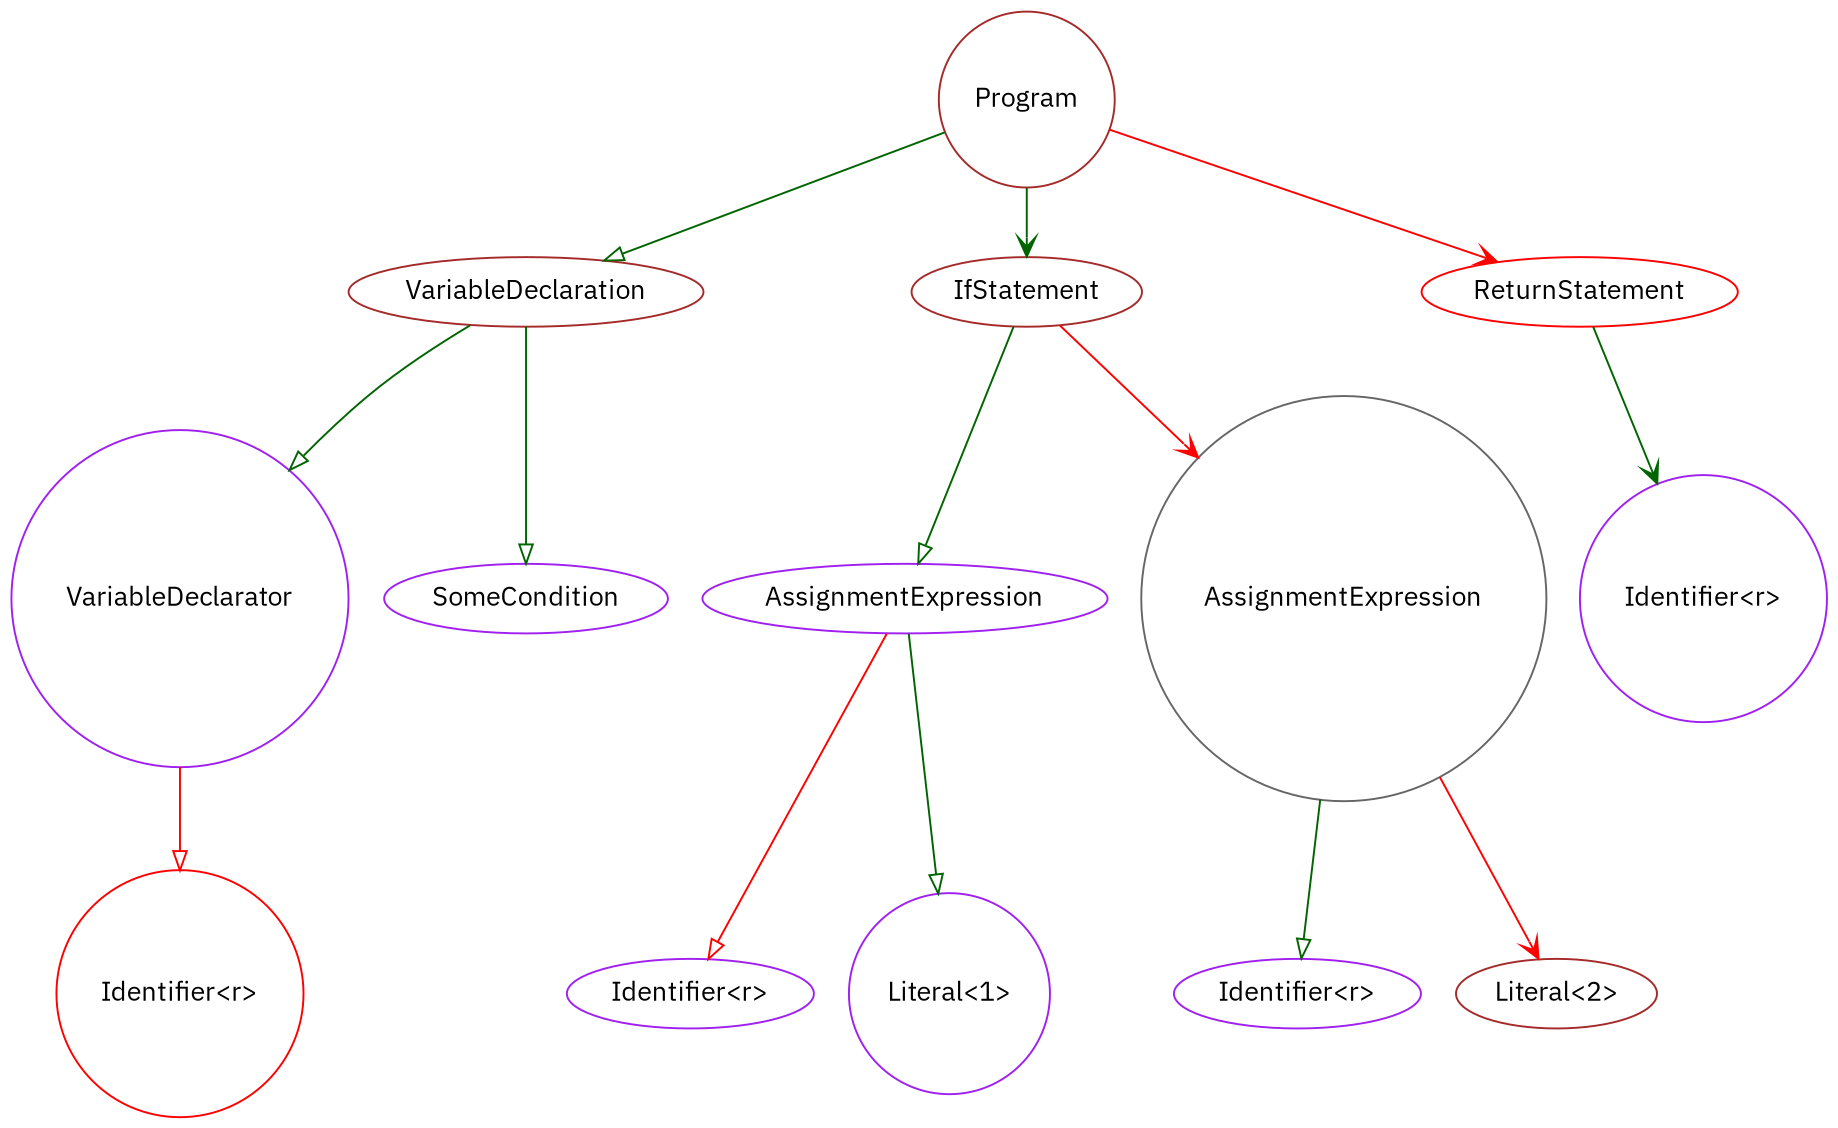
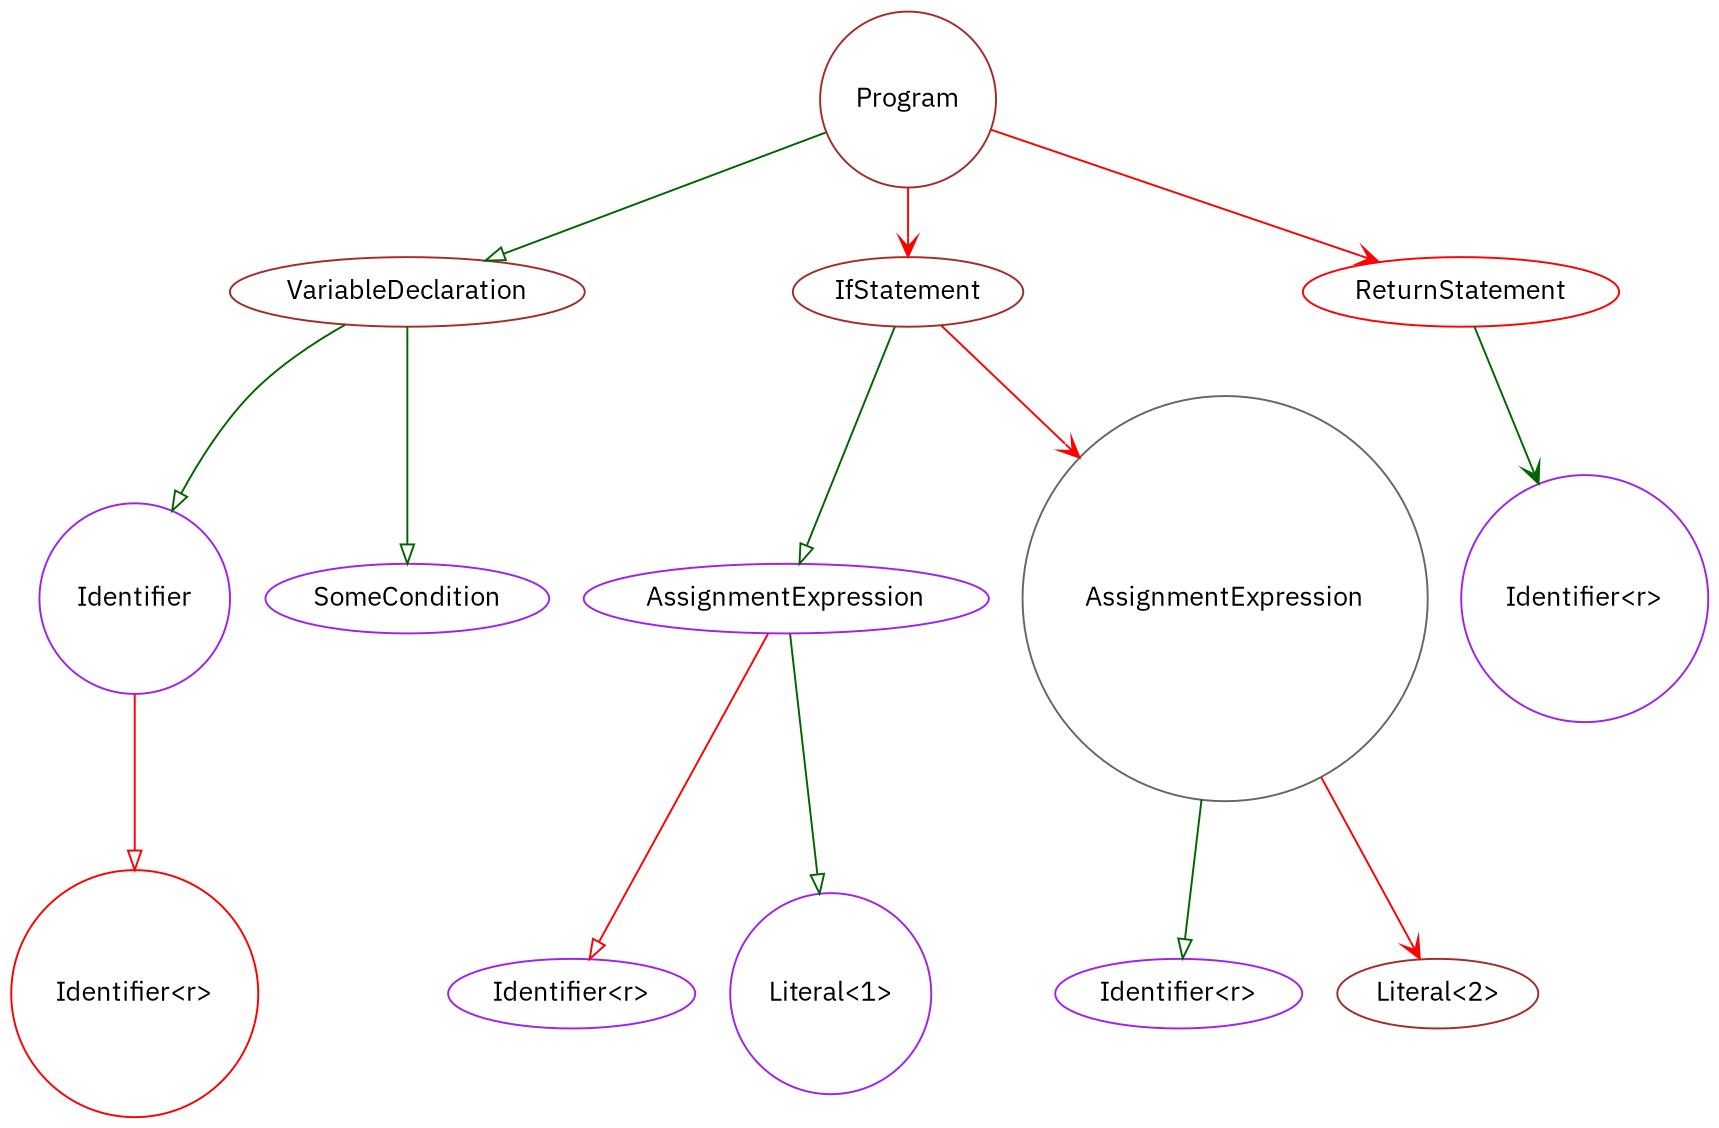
edge "Program" -> "IfStatement": color darkgreen -> red
node "VariableDeclarator": label "VariableDeclarator" -> "Identifier"
